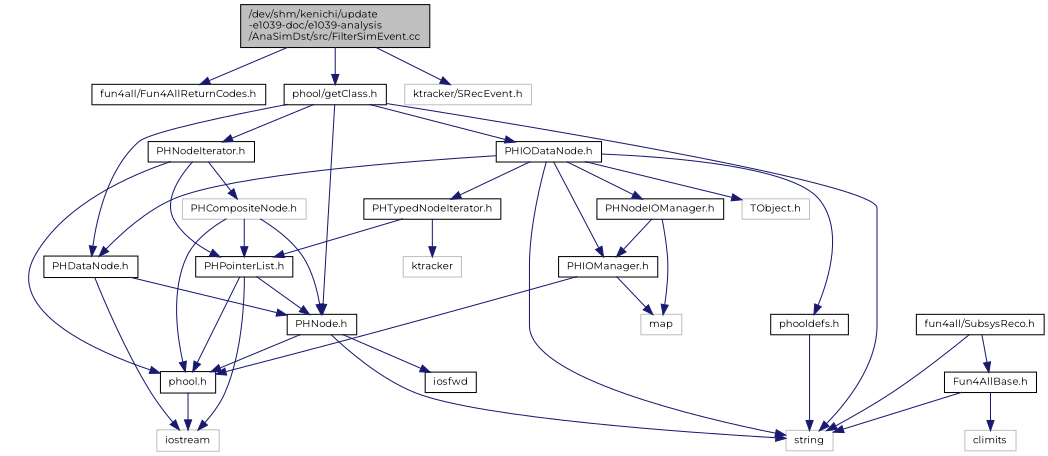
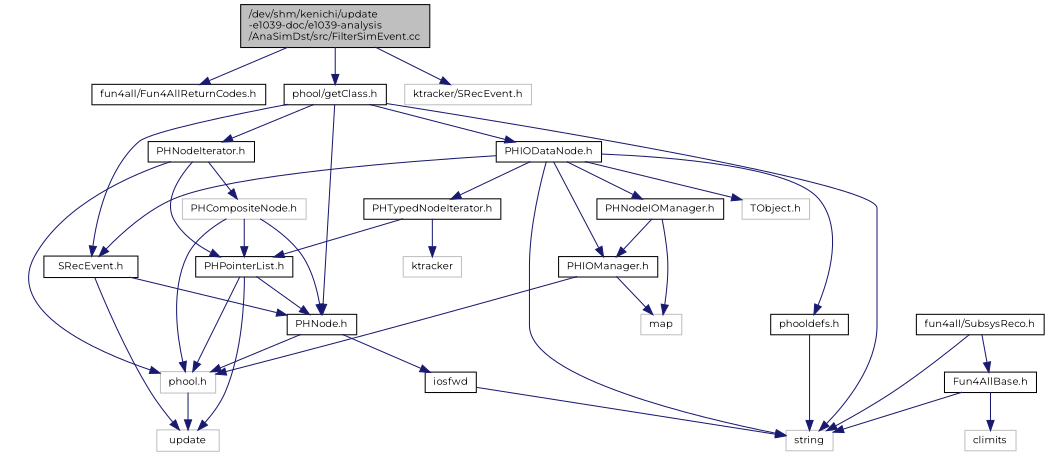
node "PHDataNode.h": label "PHDataNode.h" -> "SRecEvent.h"
node "phool.h": color black -> grey75
edge "PHNode.h" -> "string": now "iosfwd" -> "string"
node "iostream": label "iostream" -> "update"
